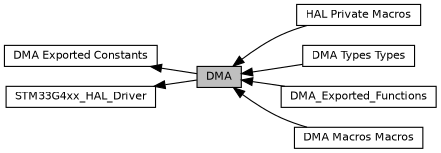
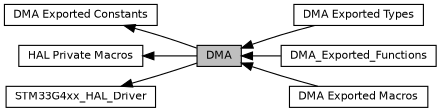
edge "HAL Private Macros" -> "DMA": reversed
node "DMA Types Types": label "DMA Types Types" -> "DMA Exported Types"
node "DMA Macros Macros": label "DMA Macros Macros" -> "DMA Exported Macros"
